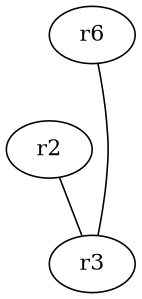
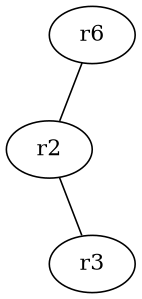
edge "r6" -- "r3": now "r6" -- "r2"
